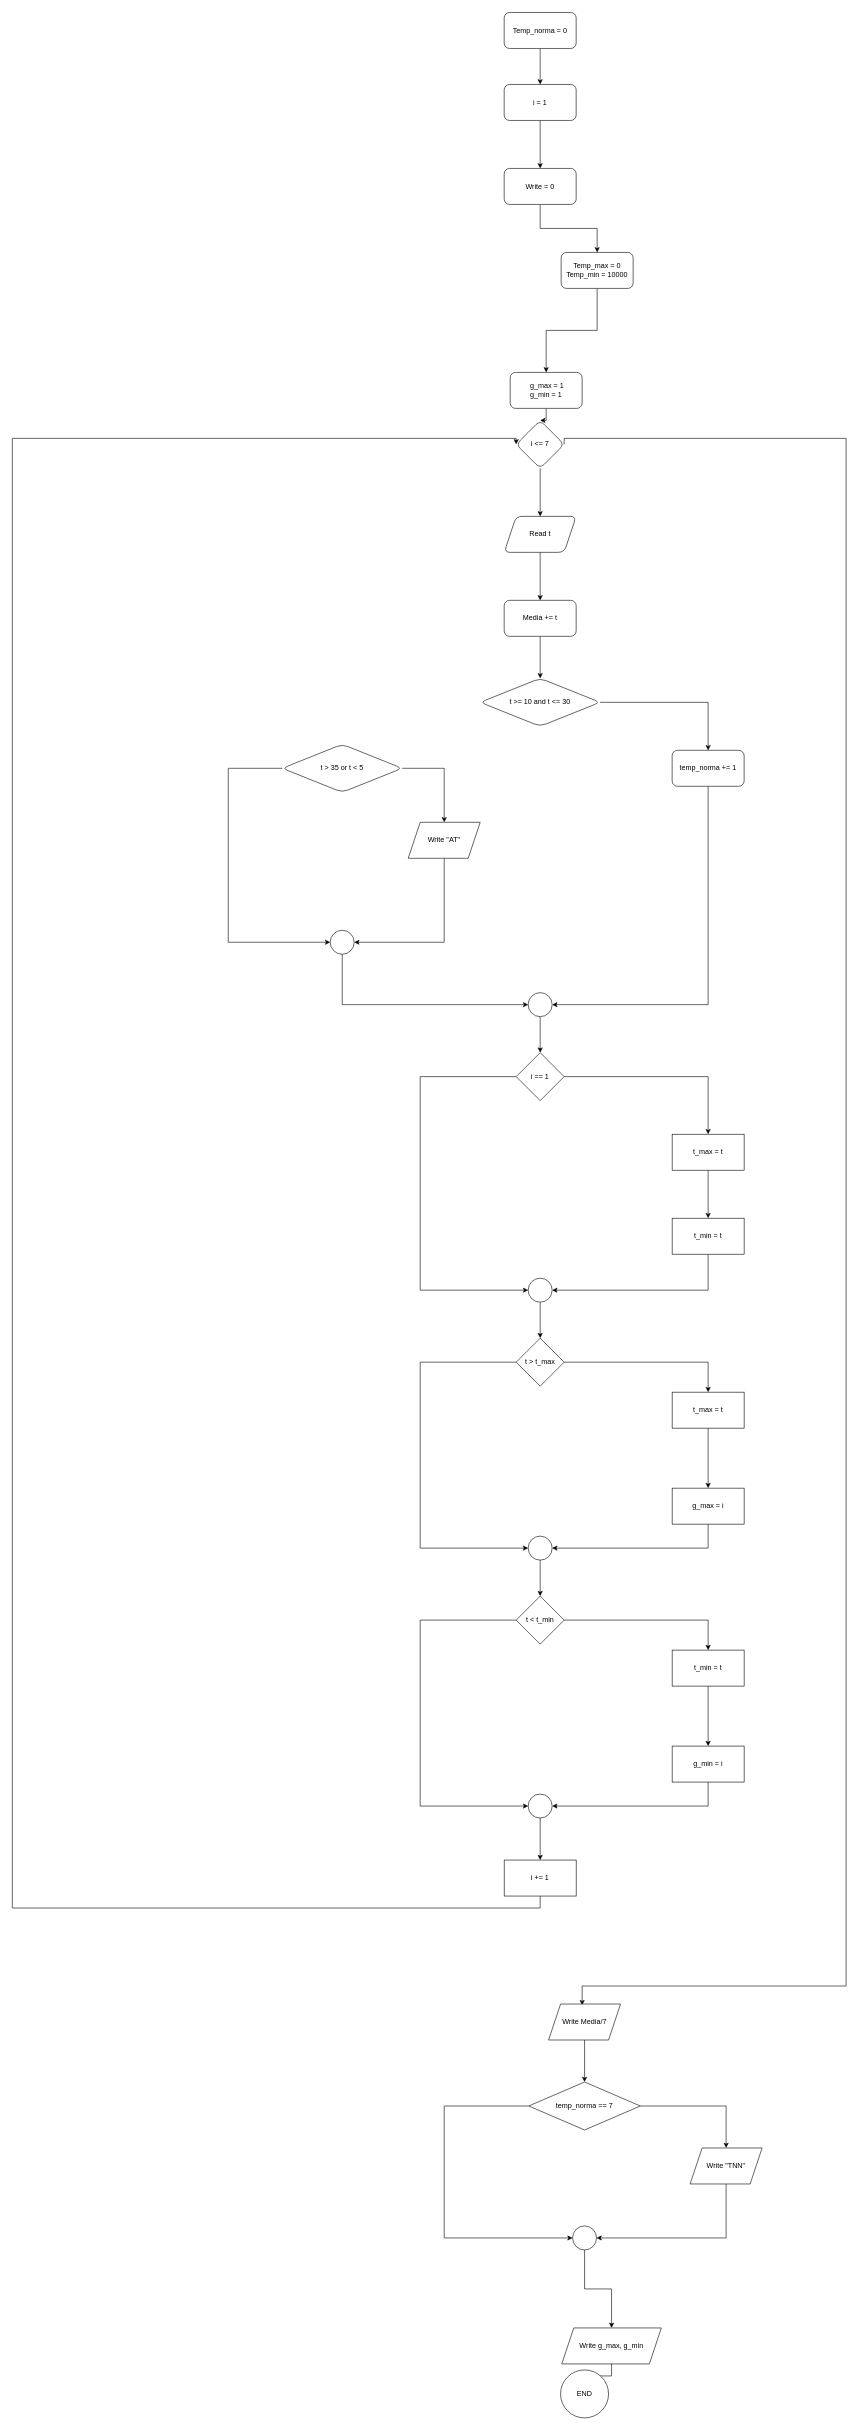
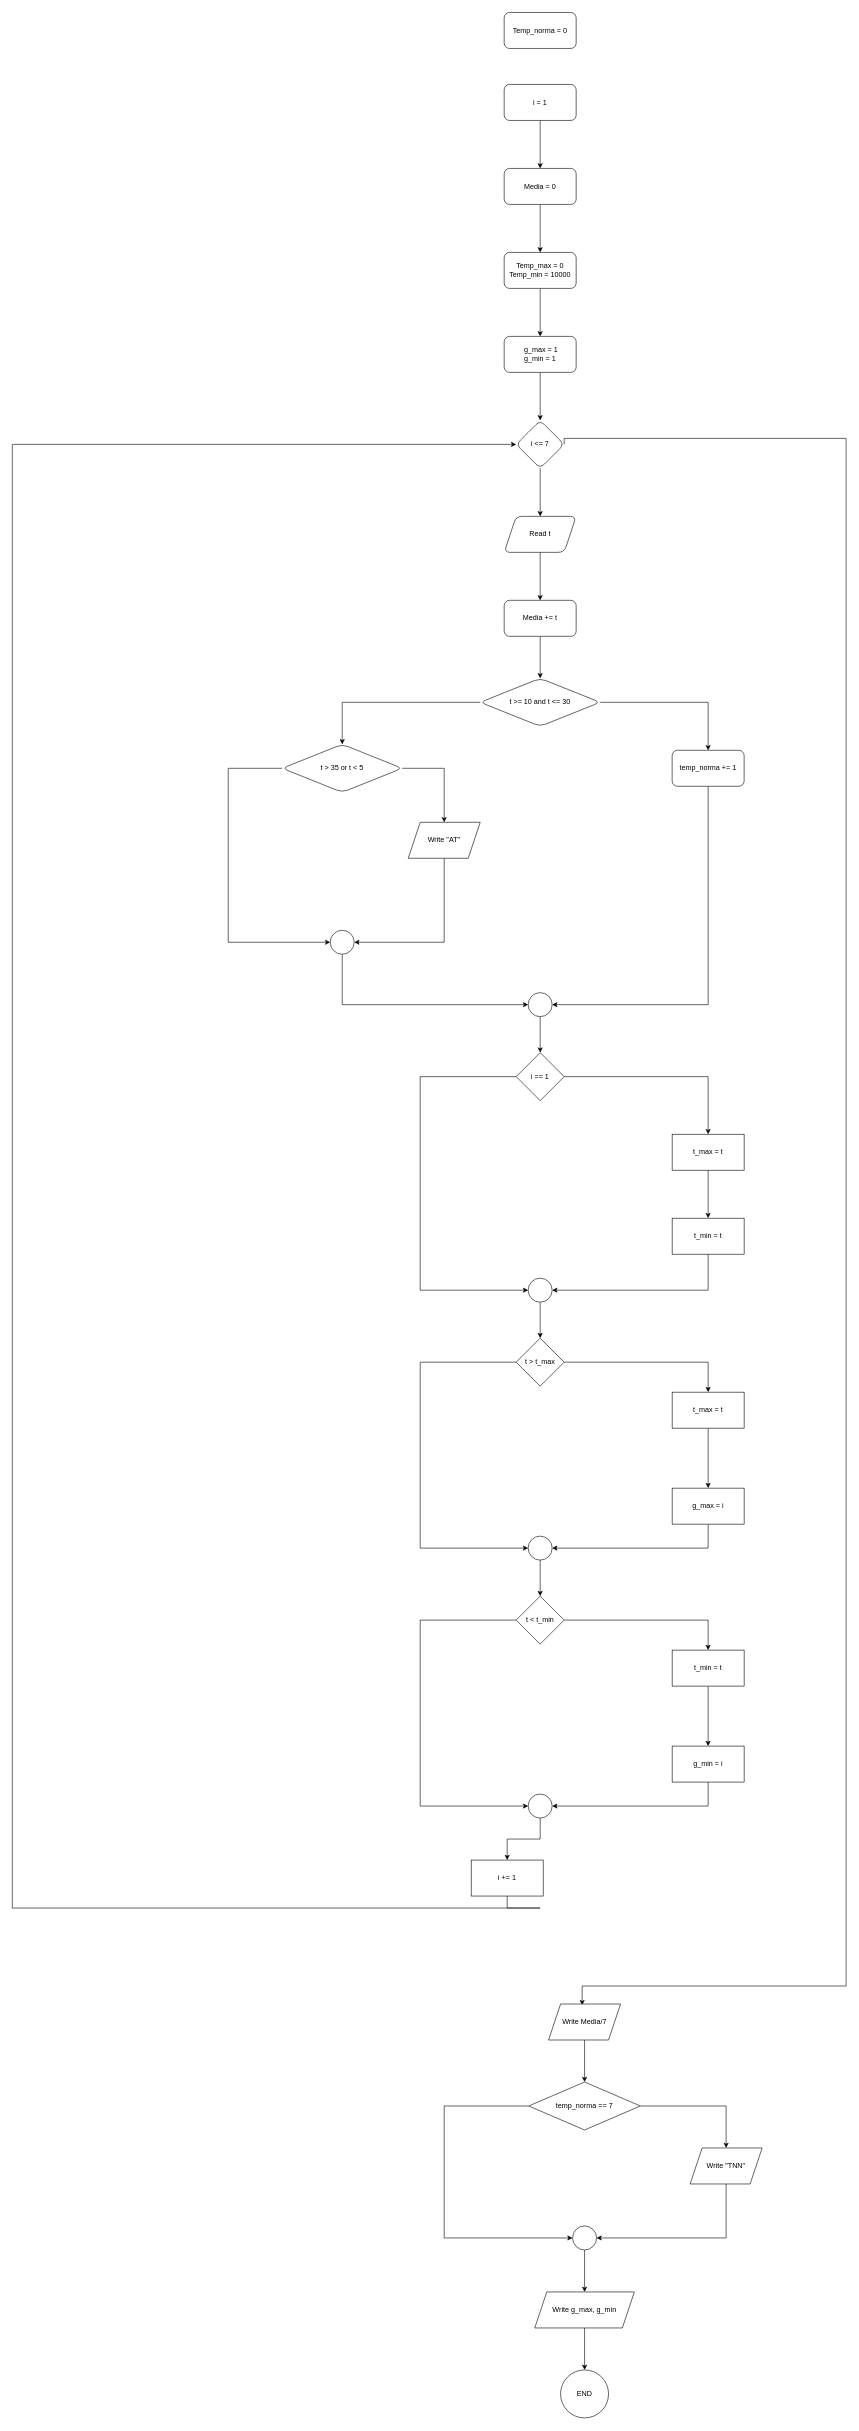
edge "Temp_norma = 0" -> "i = 1": removed
node "Write = 0": label "Write = 0" -> "Media = 0"
node "Temp_max = 0 Temp_min = 10000": moved (597, 270) -> (540, 270)
node "g_max = 1 g_min = 1": moved (546, 390) -> (540, 354)
edge "t >= 10 and t <= 30" -> "t > 35 or t < 5": added
node "i += 1": moved (540, 1878) -> (507, 1878)
node "Write g_max, g_min": moved (612, 2346) -> (585, 2310)
